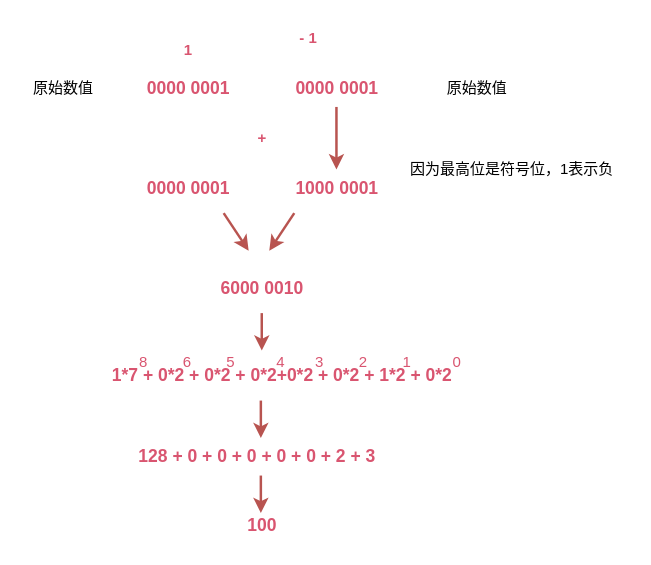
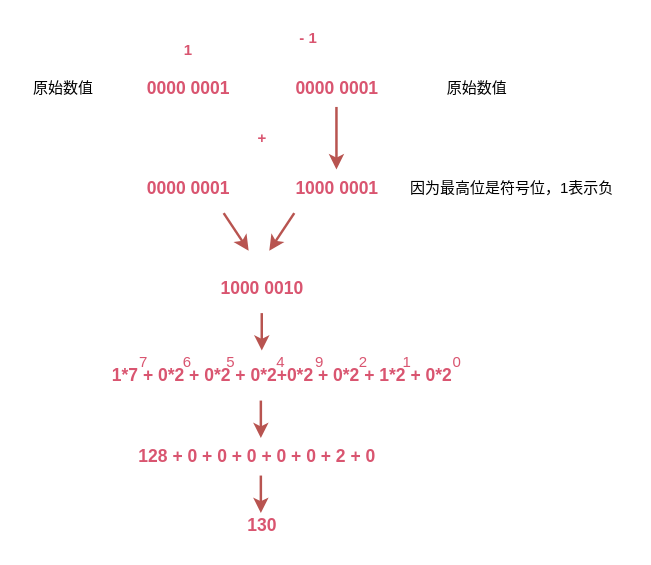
node "因为最高位是符号位，1表示负": moved (512, 169) -> (512, 188)
node "6000 0010": label "6000 0010" -> "1000 0010"
node "8": label "8" -> "7"
node "3": label "3" -> "9"
node "128 + 0 + 0 + 0 + 0 + 0 + 2 + 3": label "128 + 0 + 0 + 0 + 0 + 0 + 2 + 3" -> "128 + 0 + 0 + 0 + 0 + 0 + 2 + 0"
node "100": label "100" -> "130"
